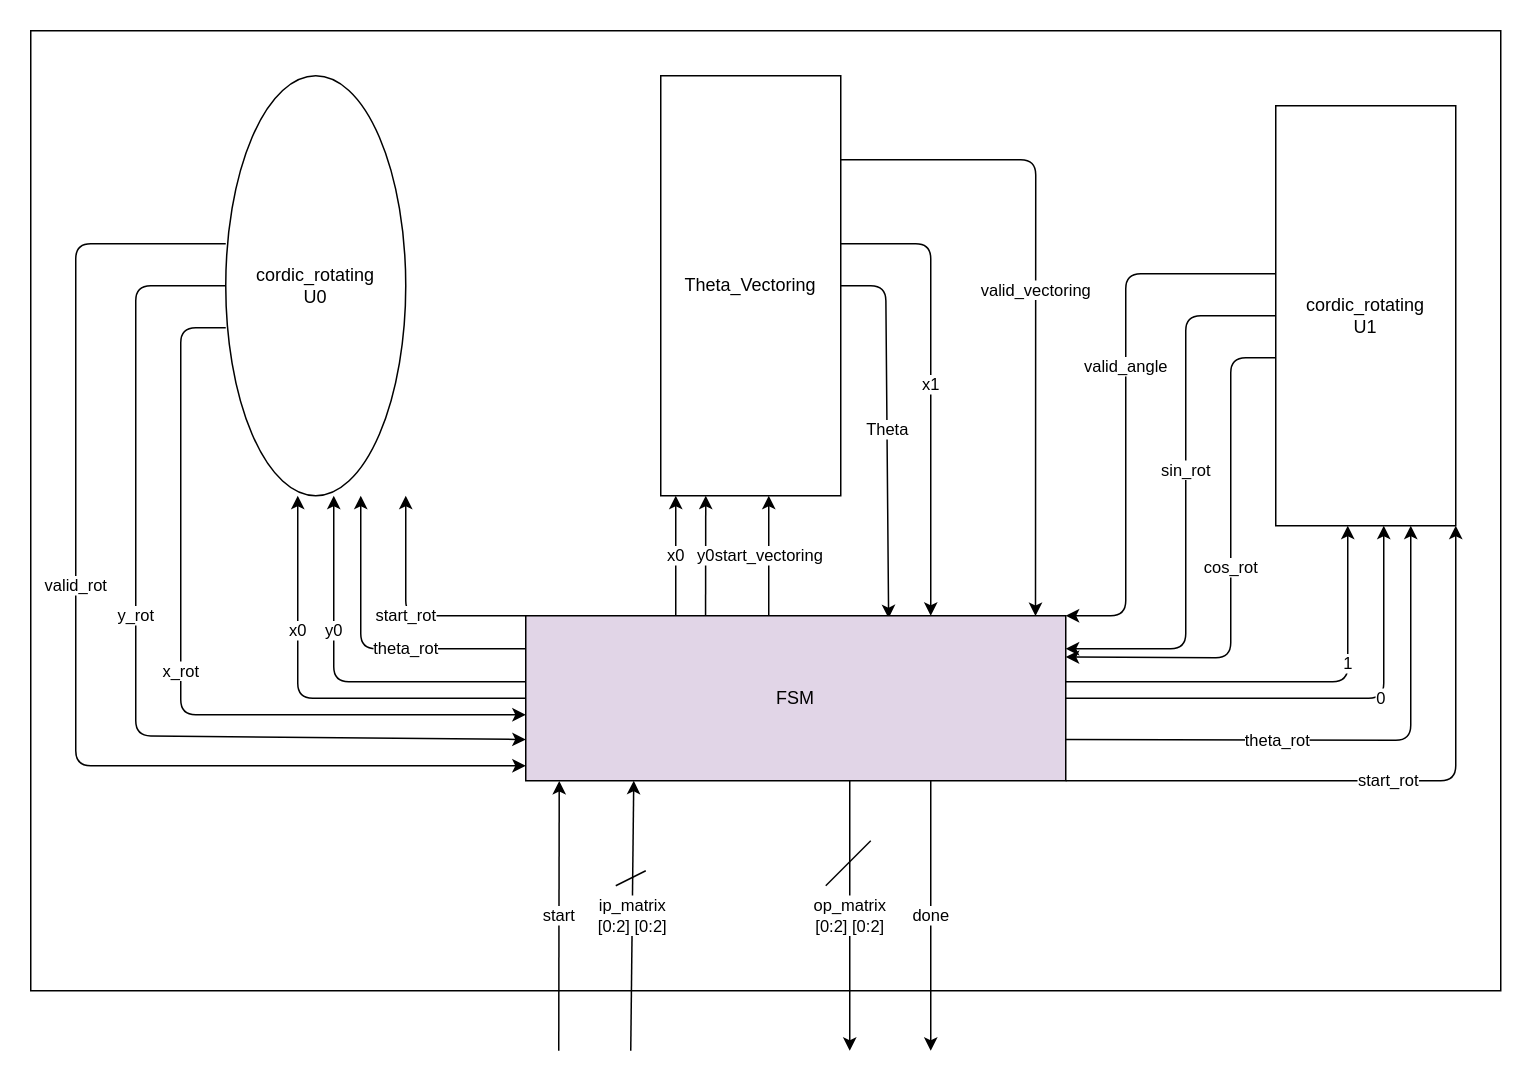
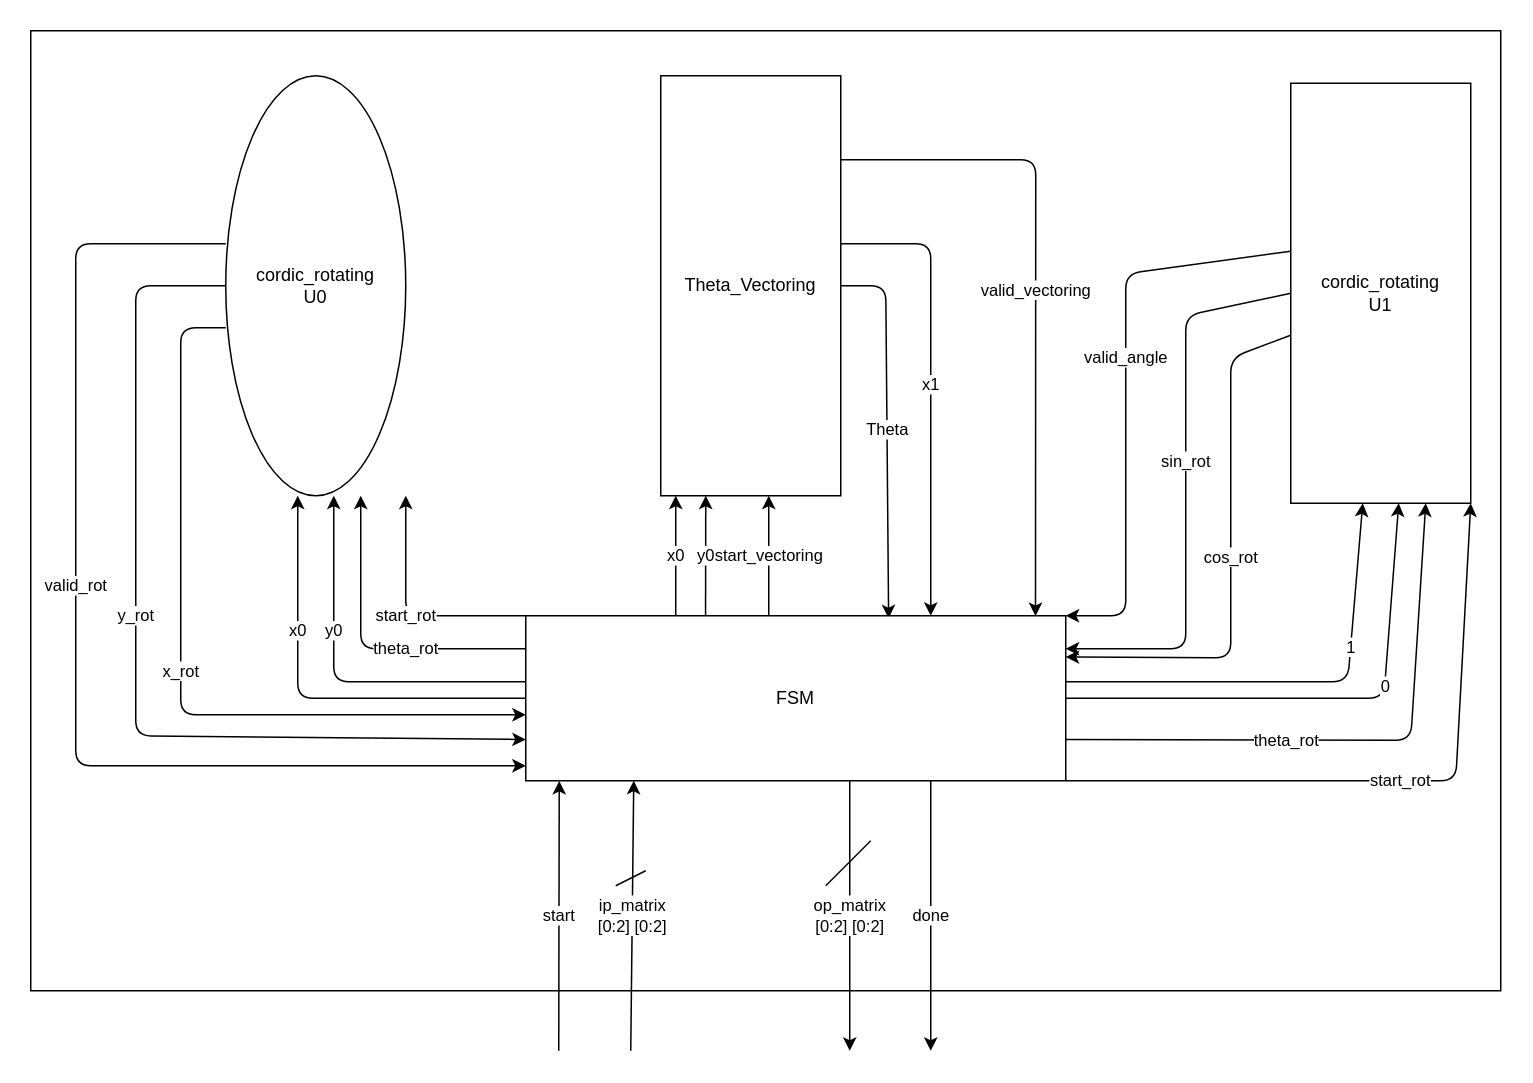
node "cordic_rotating U1": moved (1366, 316) -> (1381, 293)
node "FSM": fillcolor #e1d5e7 -> #ffffff
